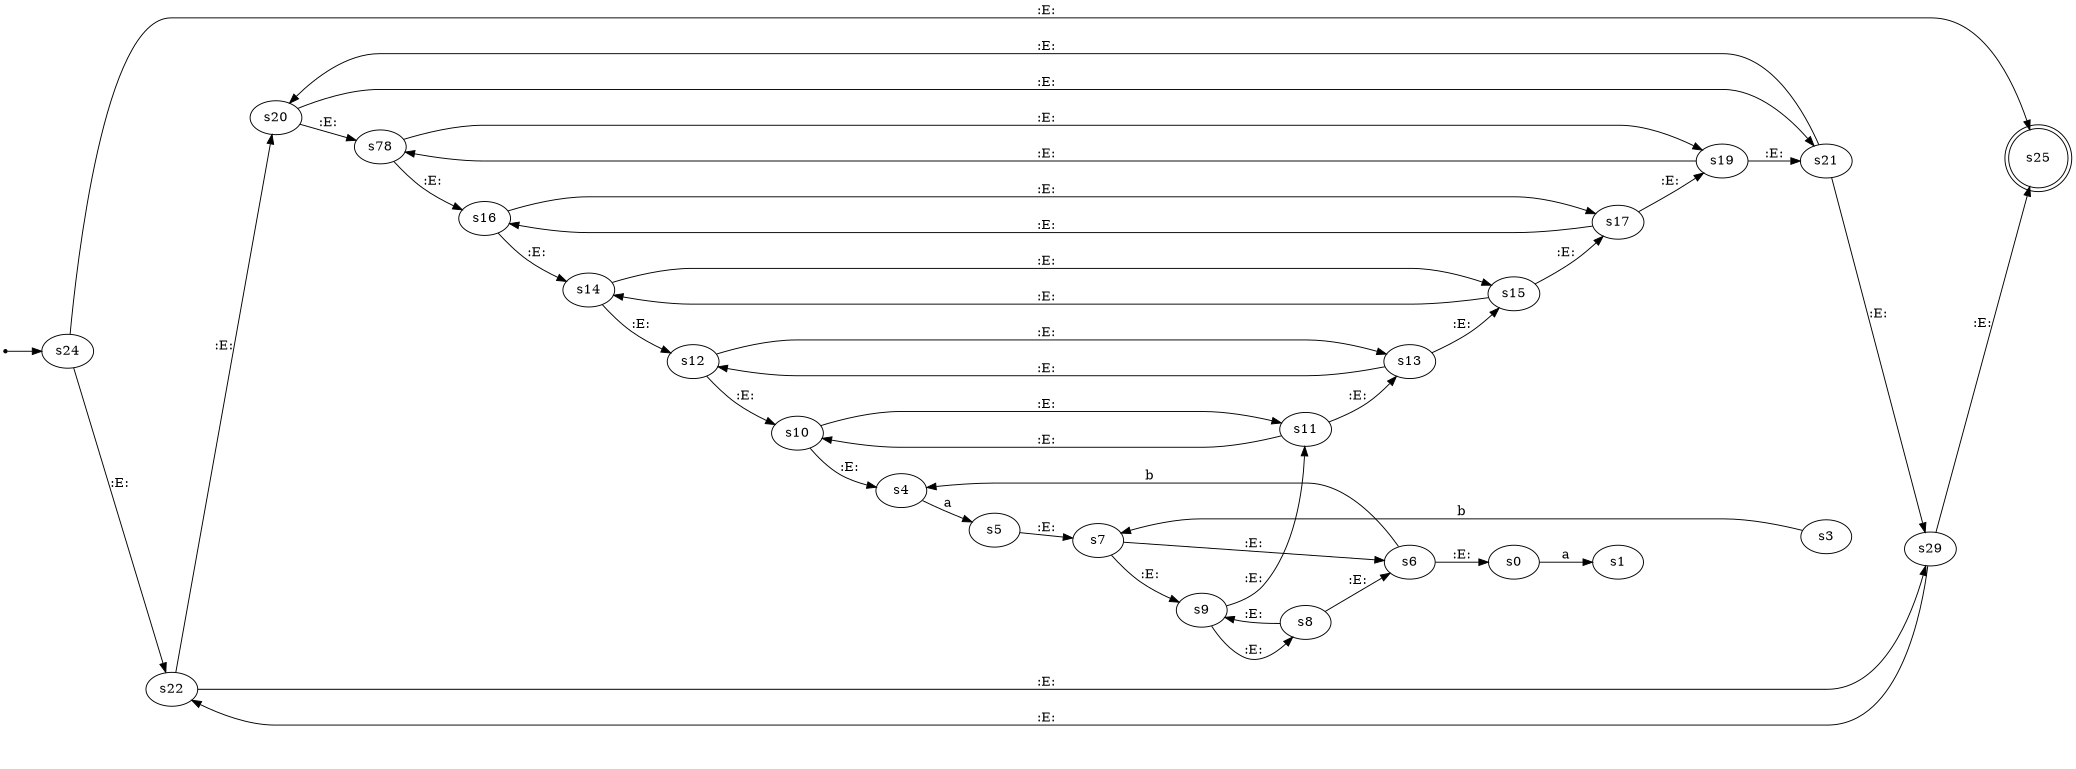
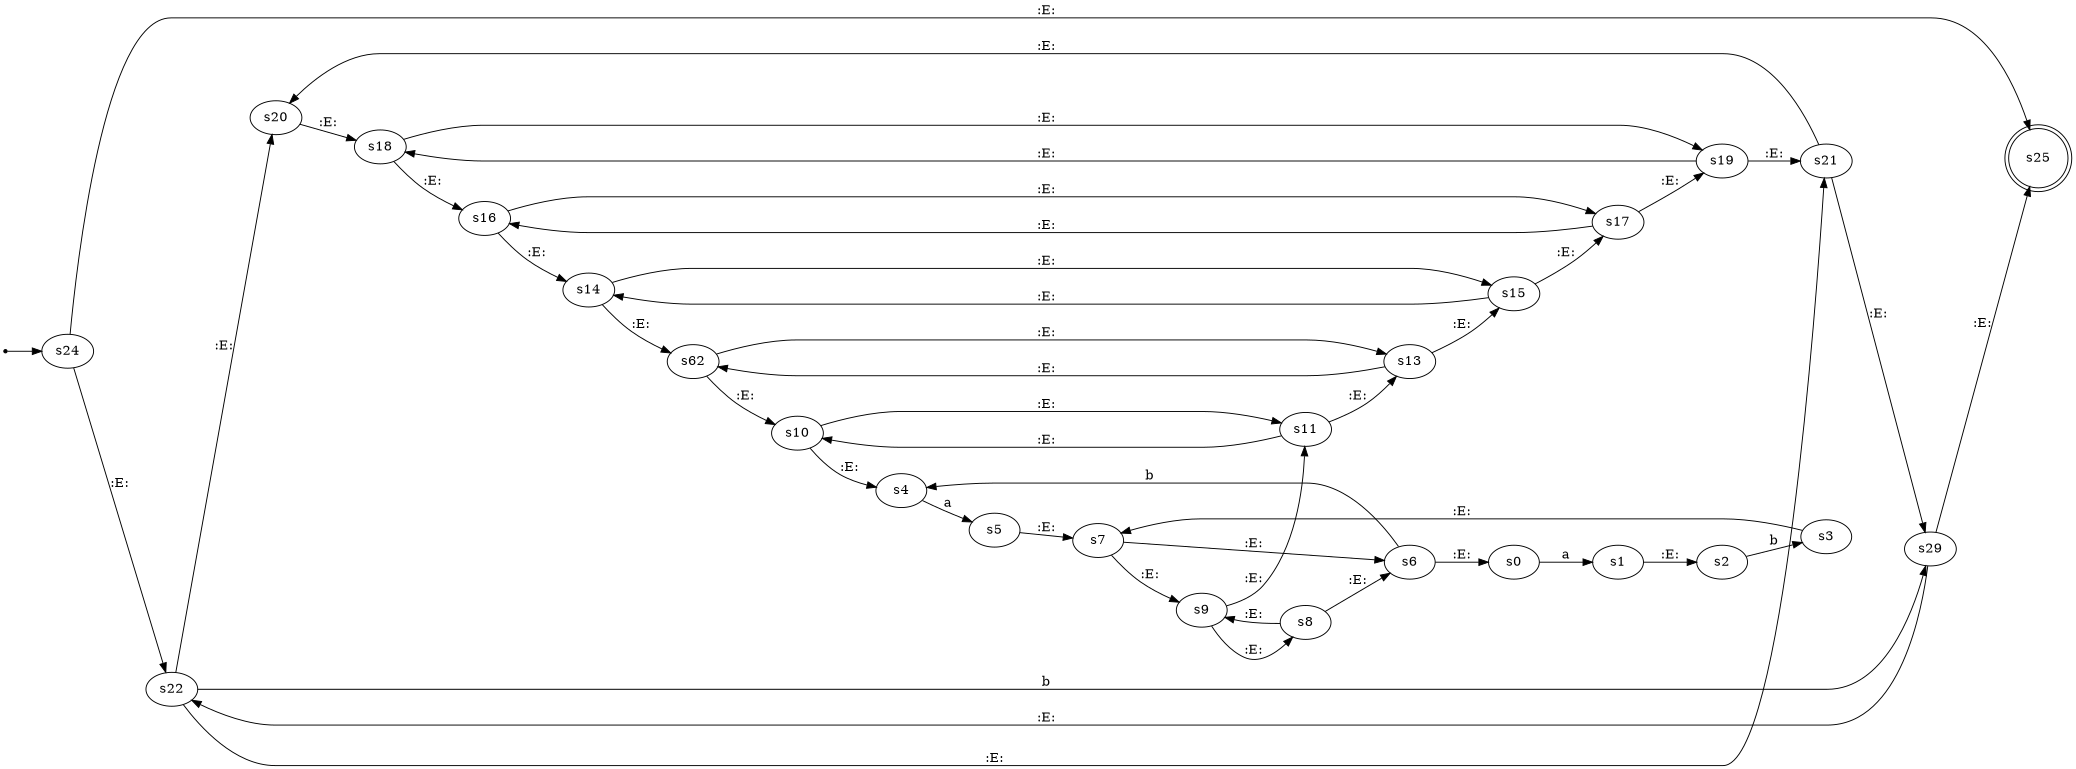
edge "s20" -> "s21": now "s22" -> "s21"
node "s78": label "s78" -> "s18"
node "s12": label "s12" -> "s62"
edge "s3" -> "s7": label "b" -> ":E:"
node "s2": added
edge "s22" -> "s29": label ":E:" -> "b"
